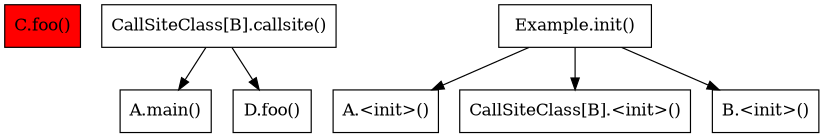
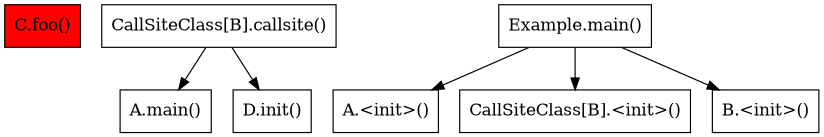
node "Example.init()": label "Example.init()" -> "Example.main()"
node "D.foo()": label "D.foo()" -> "D.init()"
